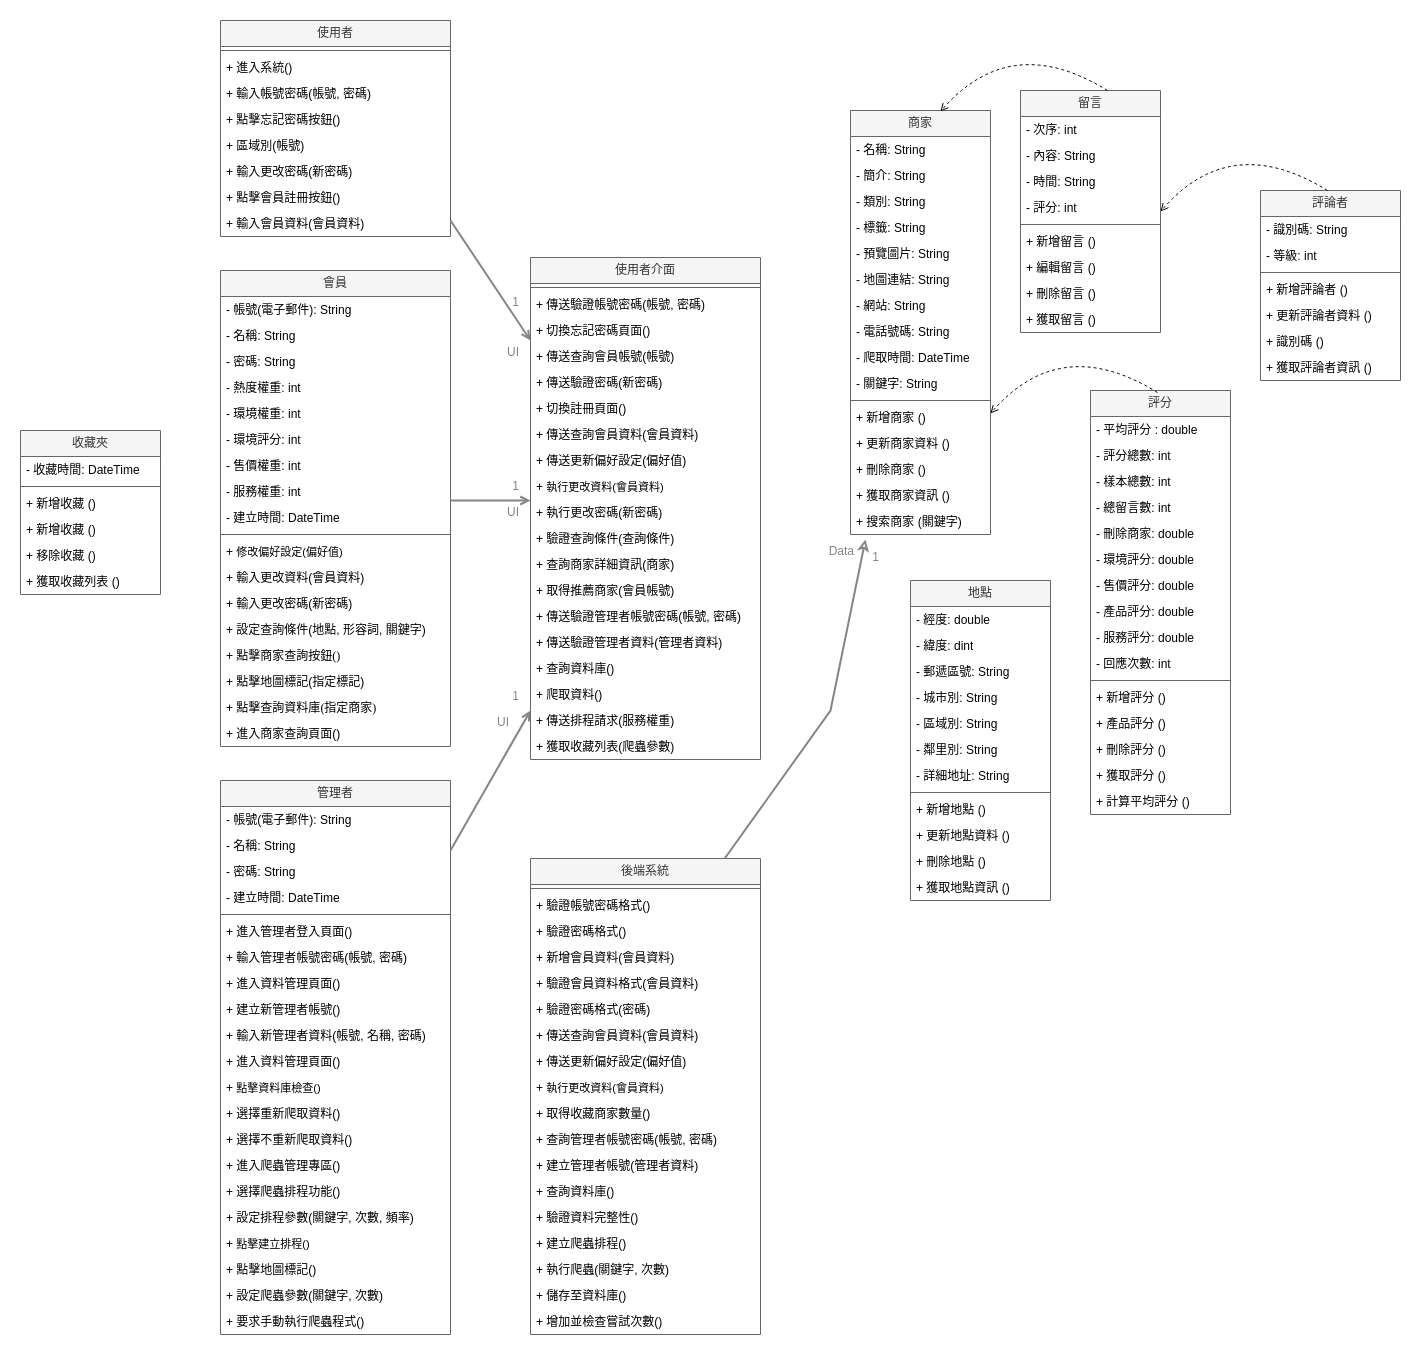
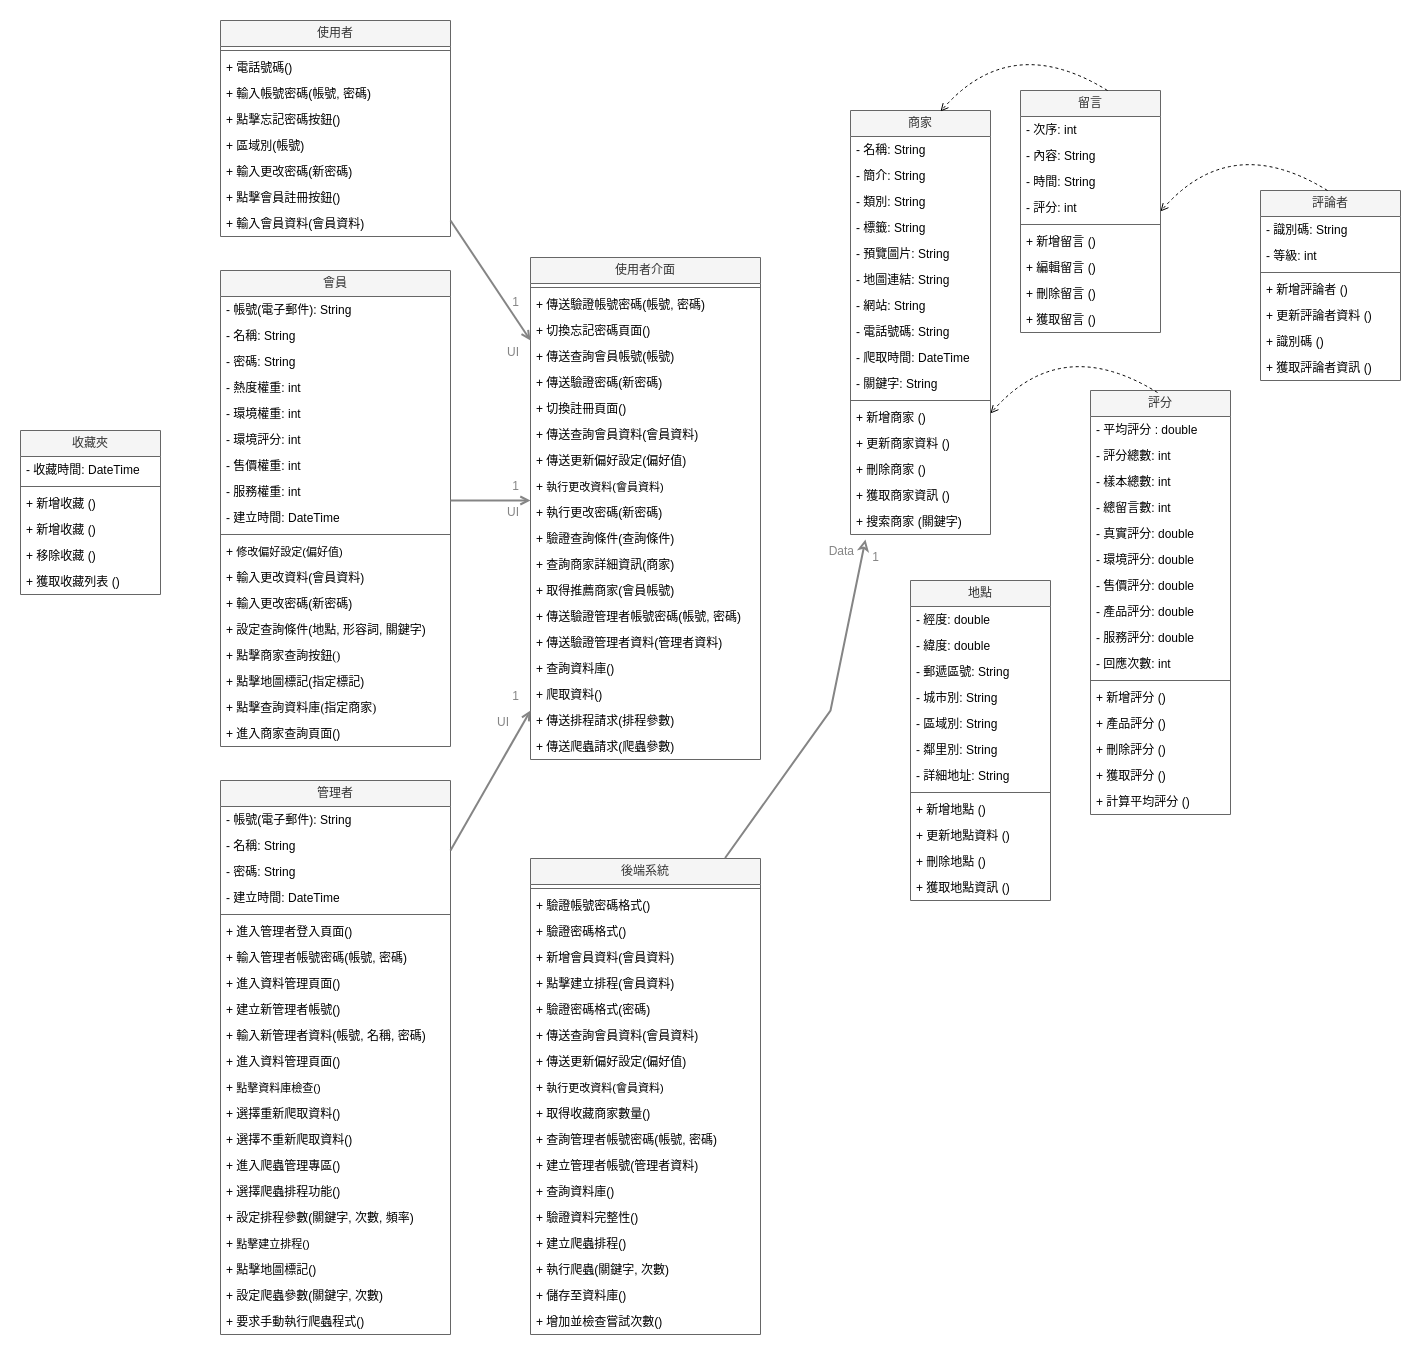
node "+ 進入系統()": label "+ 進入系統()" -> "+ 電話號碼()"
node "- 刪除商家: double": label "- 刪除商家: double" -> "- 真實評分: double"
node "- 緯度: dint": label "- 緯度: dint" -> "- 緯度: double"
node "+ 傳送排程請求(服務權重)": label "+ 傳送排程請求(服務權重)" -> "+ 傳送排程請求(排程參數)"
node "+ 獲取收藏列表(爬蟲參數)": label "+ 獲取收藏列表(爬蟲參數)" -> "+ 傳送爬蟲請求(爬蟲參數)"
node "+ 驗證會員資料格式(會員資料)": label "+ 驗證會員資料格式(會員資料)" -> "+ 點擊建立排程(會員資料)"
